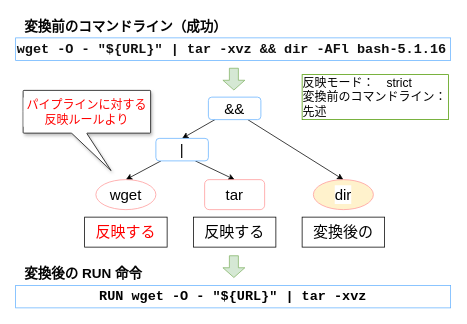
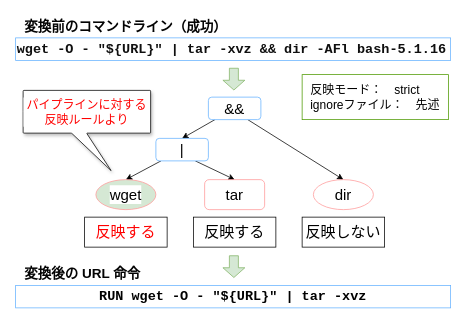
node "反映モード： strict 変換前のコマンドライン： 先述": label "反映モード： strict 変換前のコマンドライン： 先述" -> "反映モード： strict ignoreファイル： 先述"
node "wget": fillcolor #ffffff -> #d5e8d4
node "dir": fillcolor #fff2cc -> #ffffff
node "変換後の": label "変換後の" -> "反映しない"
node "変換後の RUN 命令": label "変換後の RUN 命令" -> "変換後の URL 命令"
